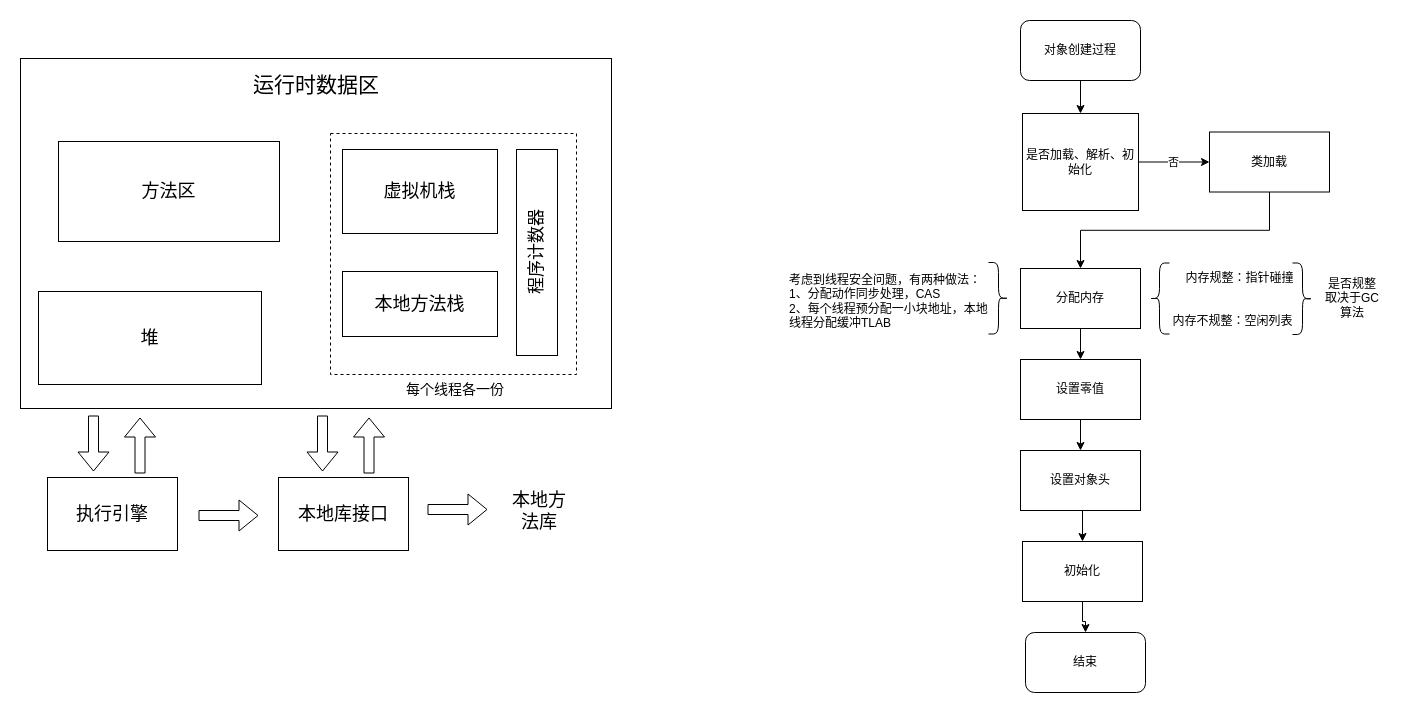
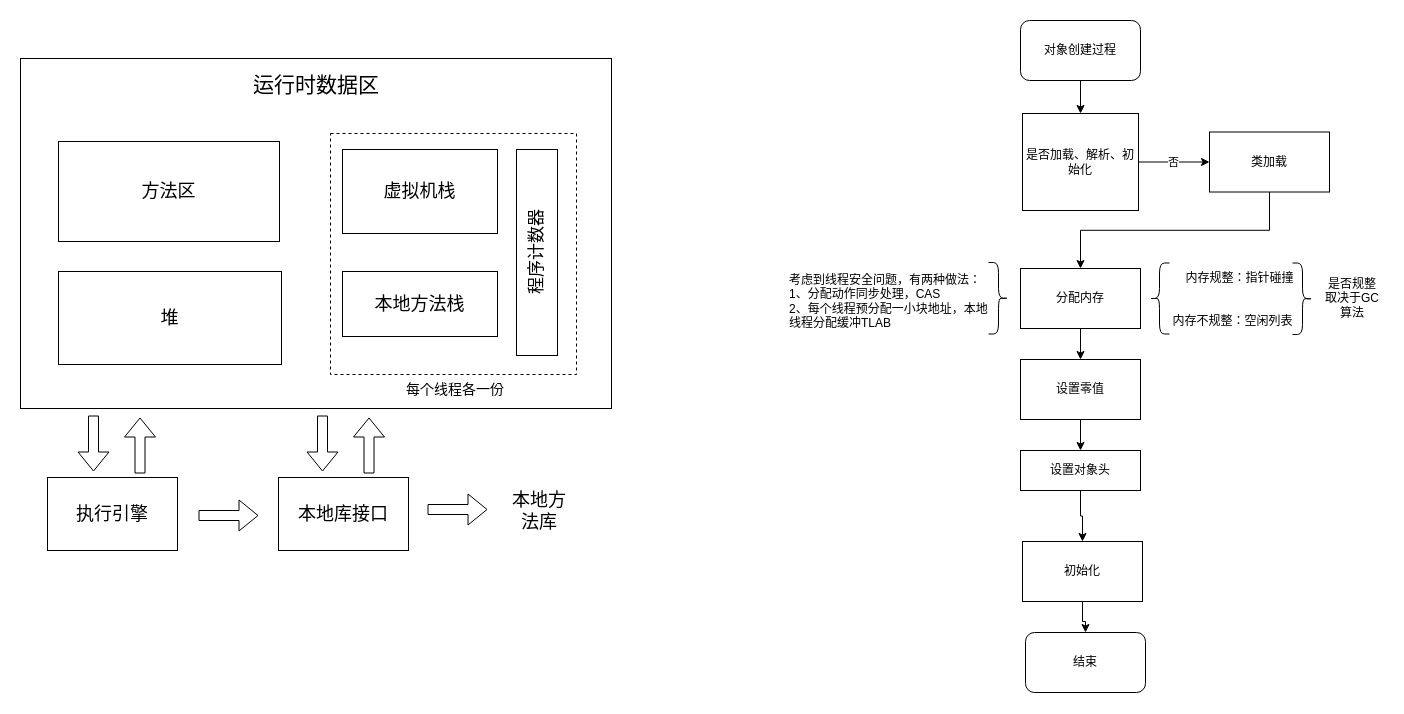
node "堆": moved (150, 338) -> (170, 318)
node "设置对象头": size 120x60 -> 120x40
